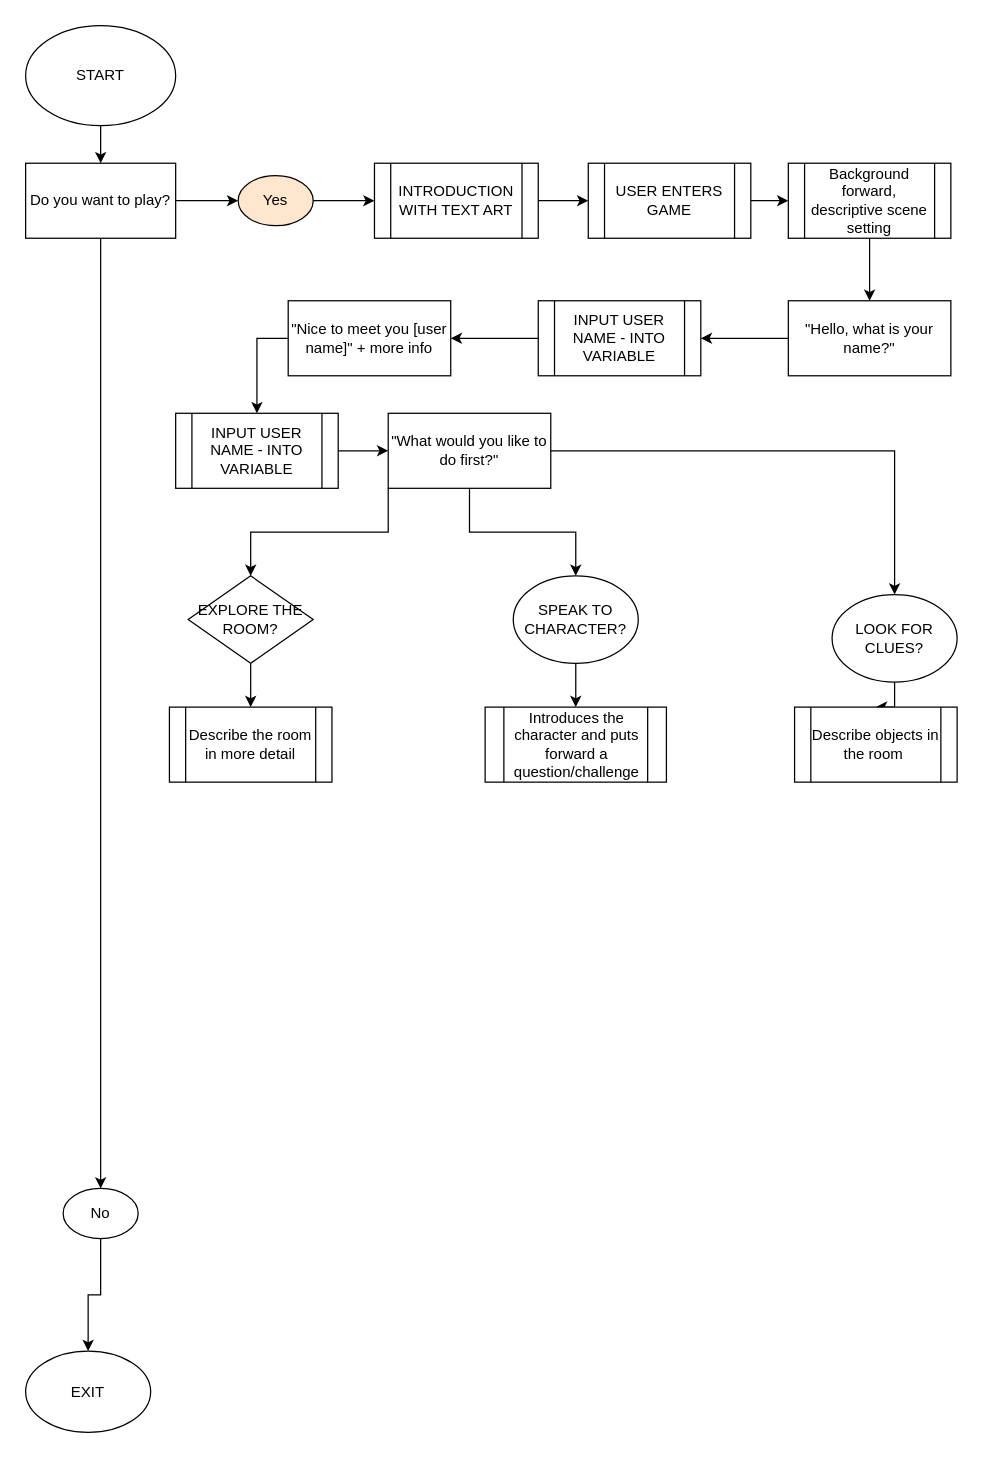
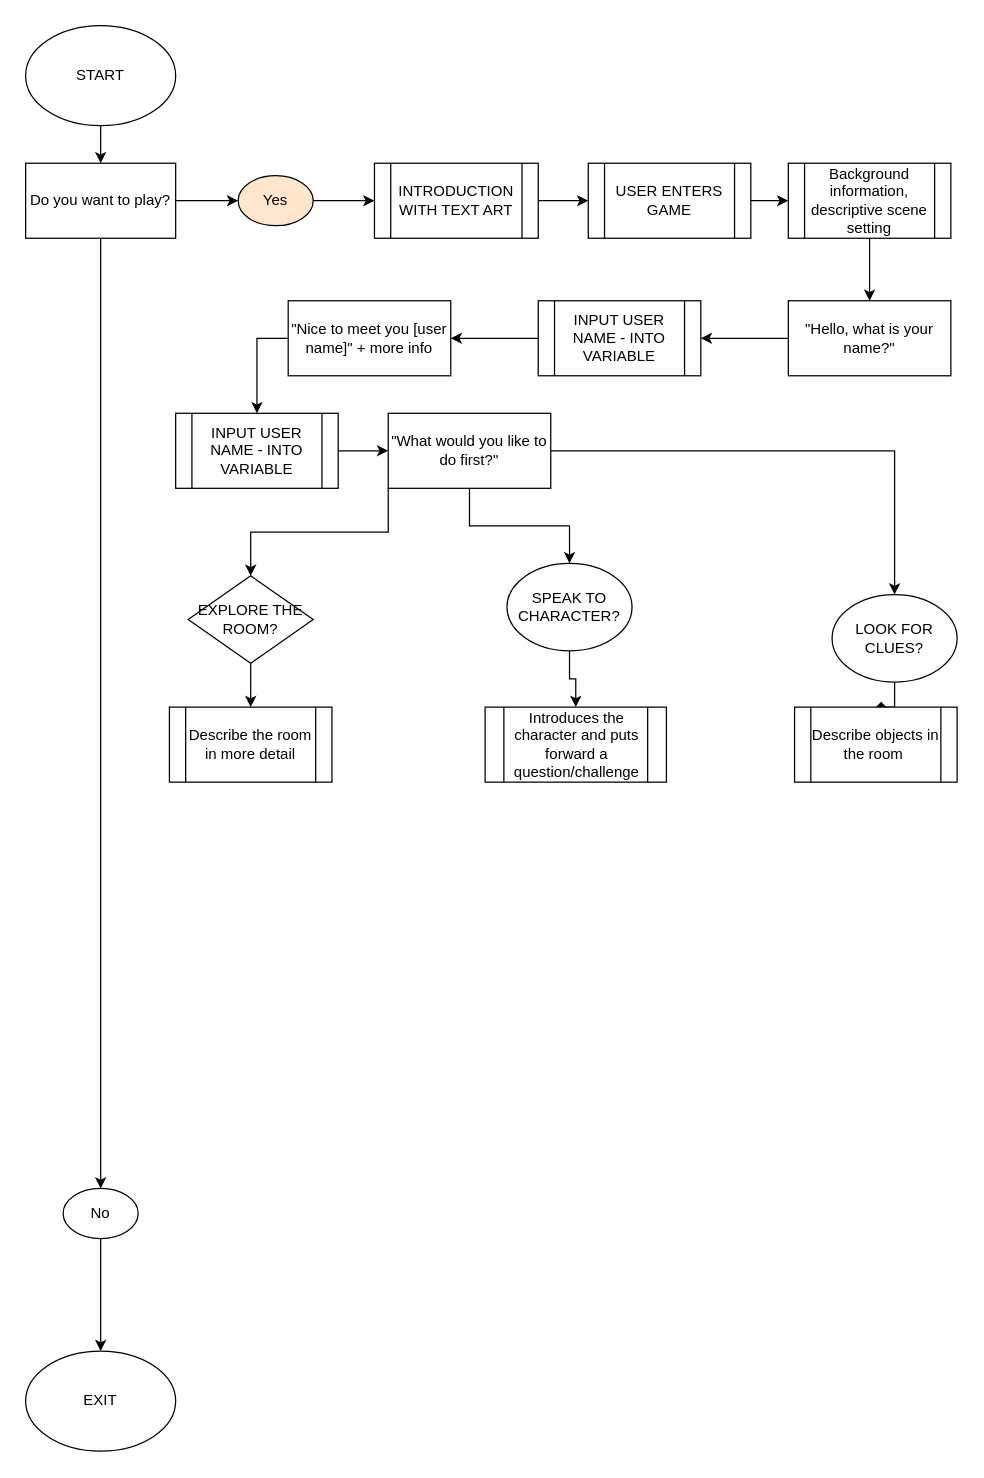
node "Background forward, descriptive scene setting": label "Background forward, descriptive scene setting" -> "Background information, descriptive scene setting"
node "SPEAK TO CHARACTER?": moved (576, 619) -> (569, 607)
edge "LOOK FOR CLUES?" -> "Describe objects in the room": arrowhead classic -> diamond
node "EXIT": size 125x81 -> 150x100
